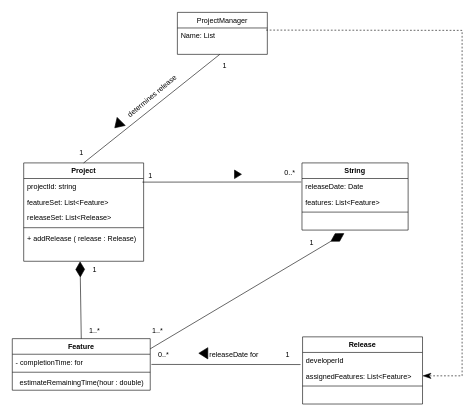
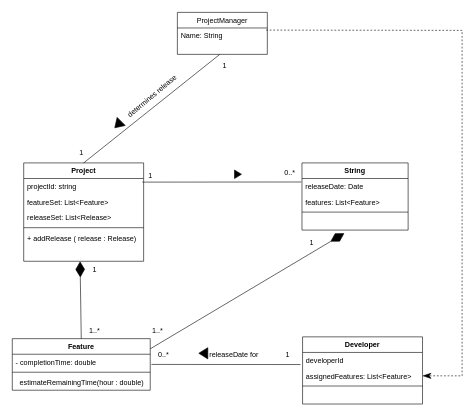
node "Name: List": label "Name: List" -> "Name: String"
node "Release": label "Release" -> "Developer"
node "- completionTime: for": label "- completionTime: for" -> "- completionTime: double"
